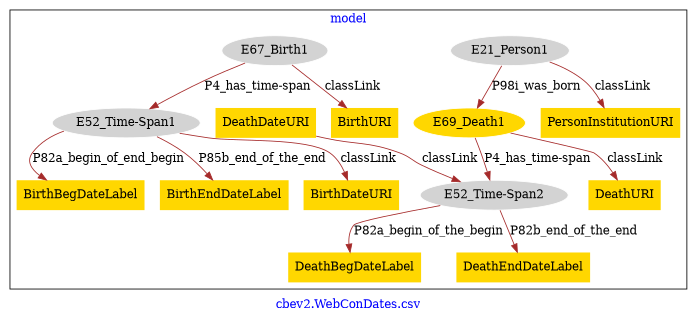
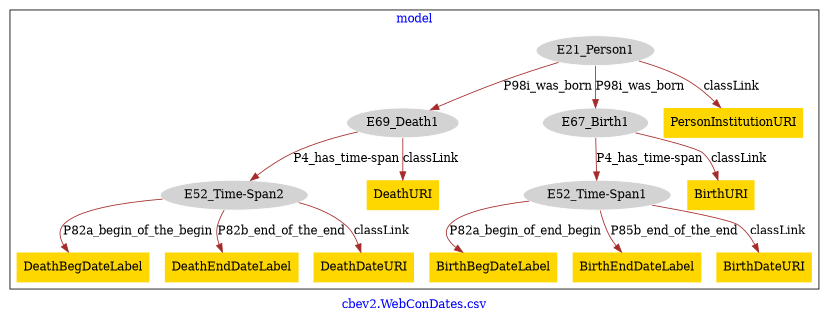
edge "E21_Person1" -> "E67_Birth1": added, label "P98i_was_born"
node "E69_Death1": fillcolor gold -> lightgray
edge "DeathDateURI" -> "E52_Time-Span2": reversed
